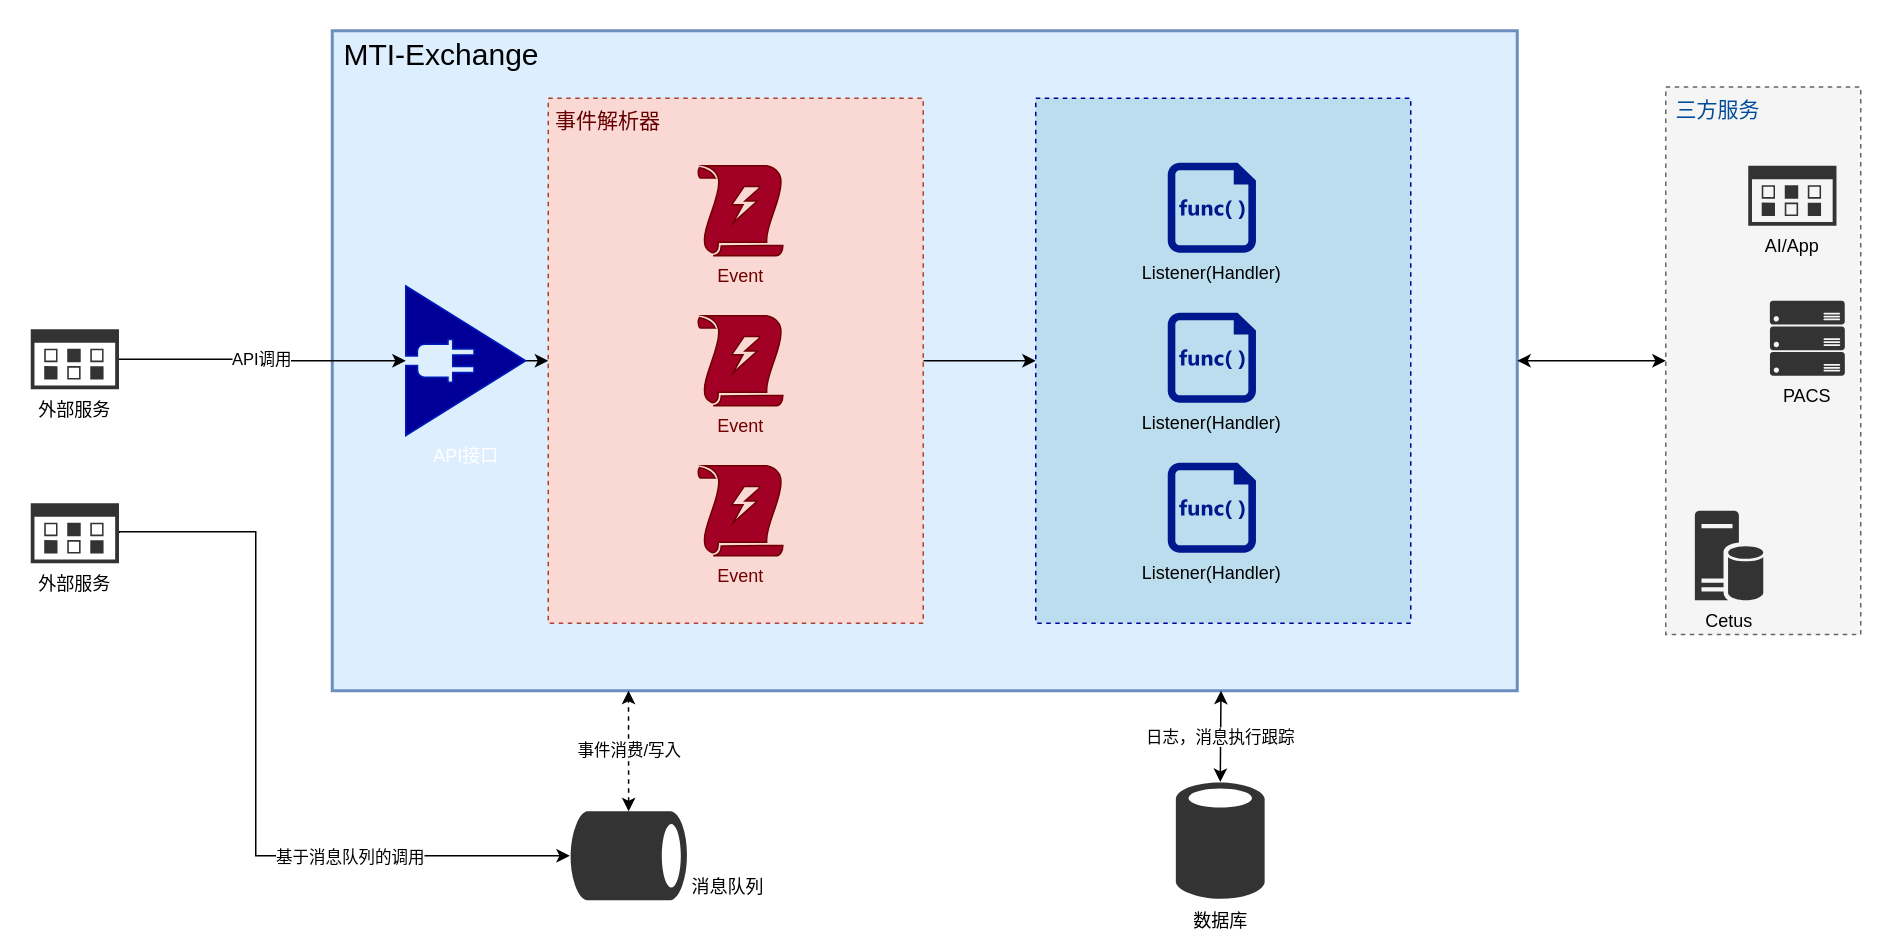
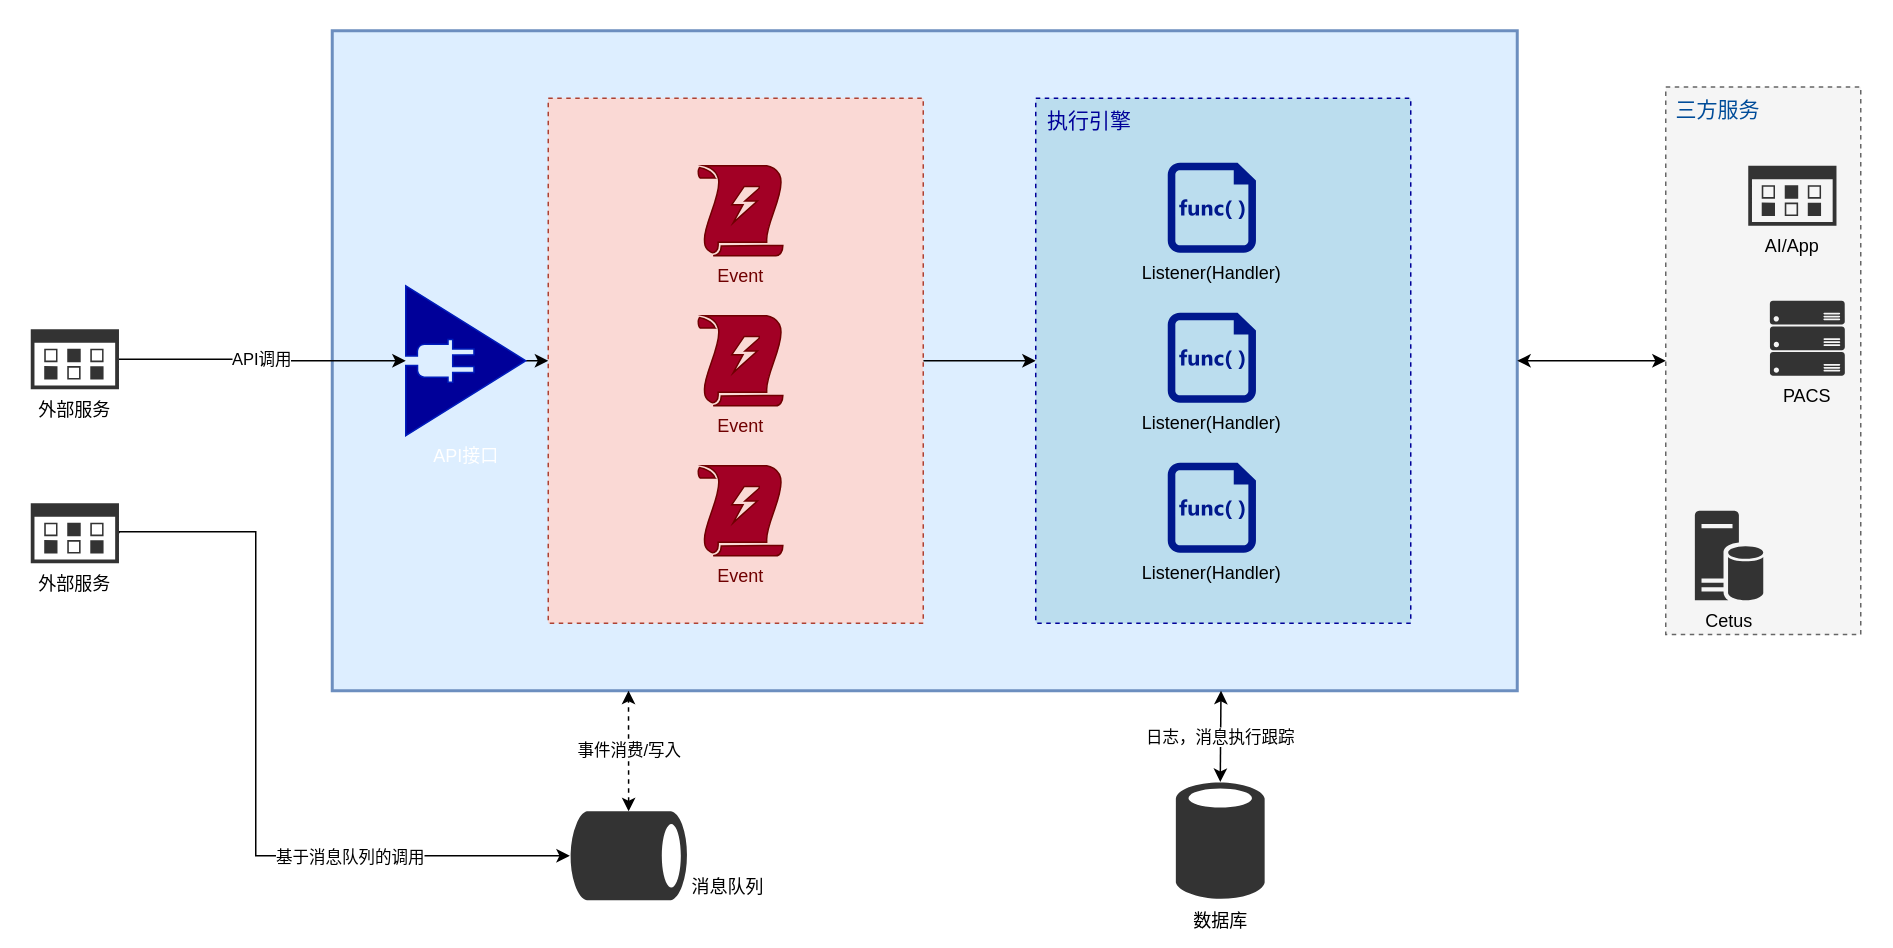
node "MTI-Exchange": removed
node "事件解析器": removed
node "执行引擎": added
